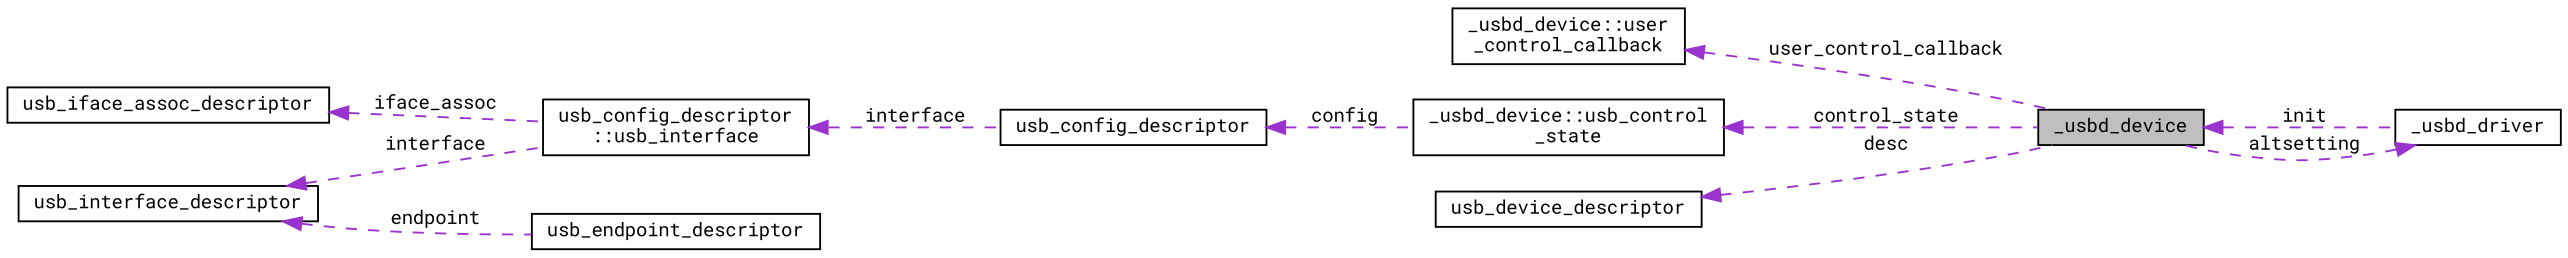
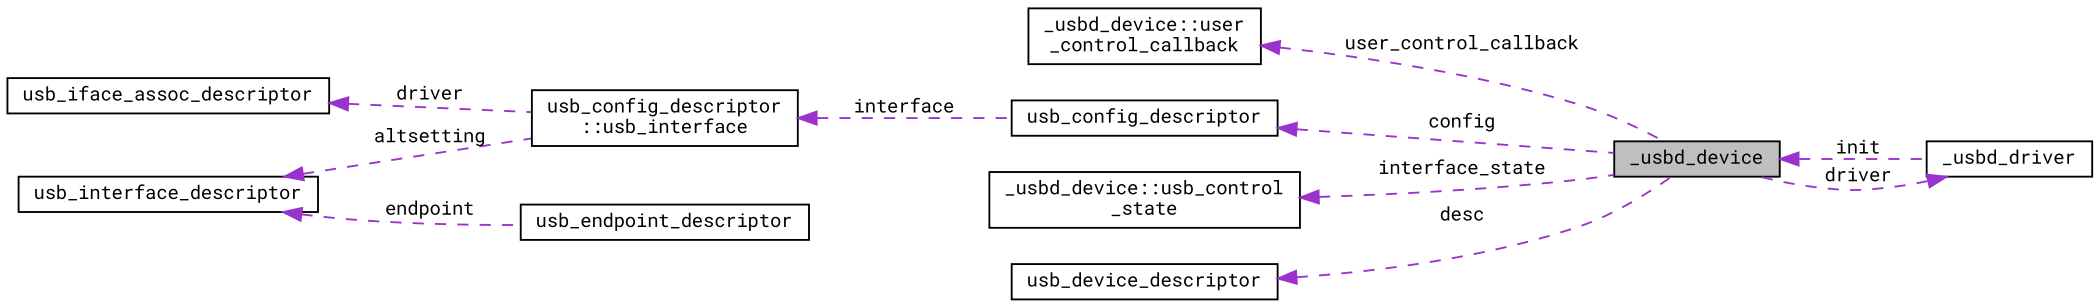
edge "usb_config_descriptor ::usb_interface" -> "usb_iface_assoc_descriptor": label " iface_assoc" -> " driver"
edge "_usbd_device" -> "_usbd_device::usb_control _state": label " control_state" -> " interface_state"
edge "_usbd_device::usb_control _state" -> "usb_config_descriptor": now "_usbd_device" -> "usb_config_descriptor"
edge "usb_config_descriptor ::usb_interface" -> "usb_interface_descriptor": label " interface" -> " altsetting"
edge "_usbd_device" -> "_usbd_driver": label " altsetting" -> " driver"
